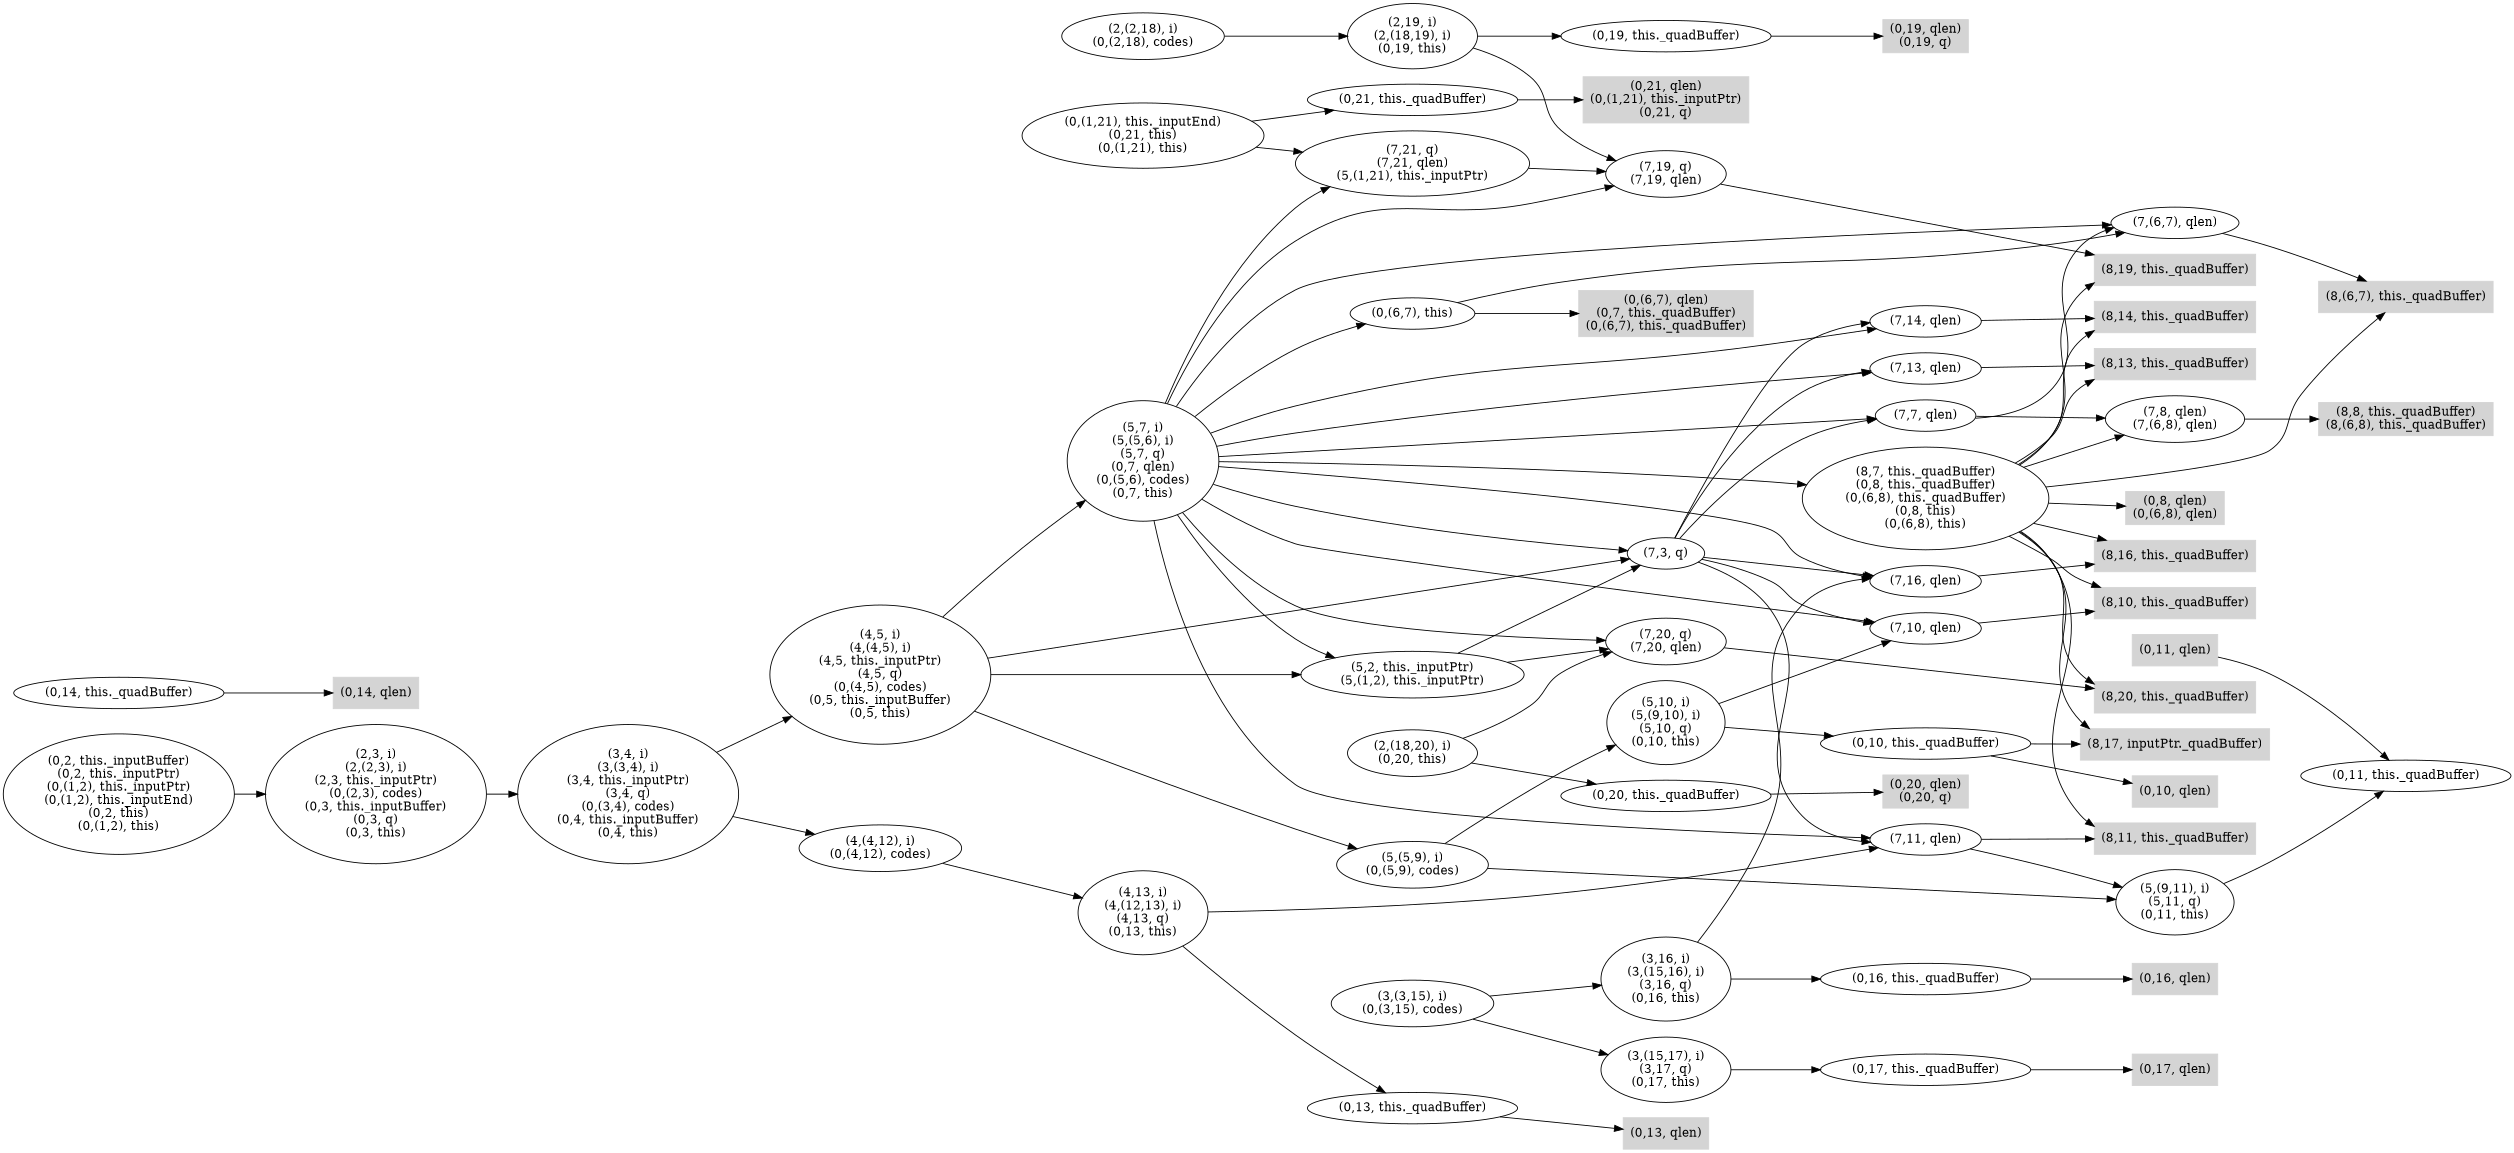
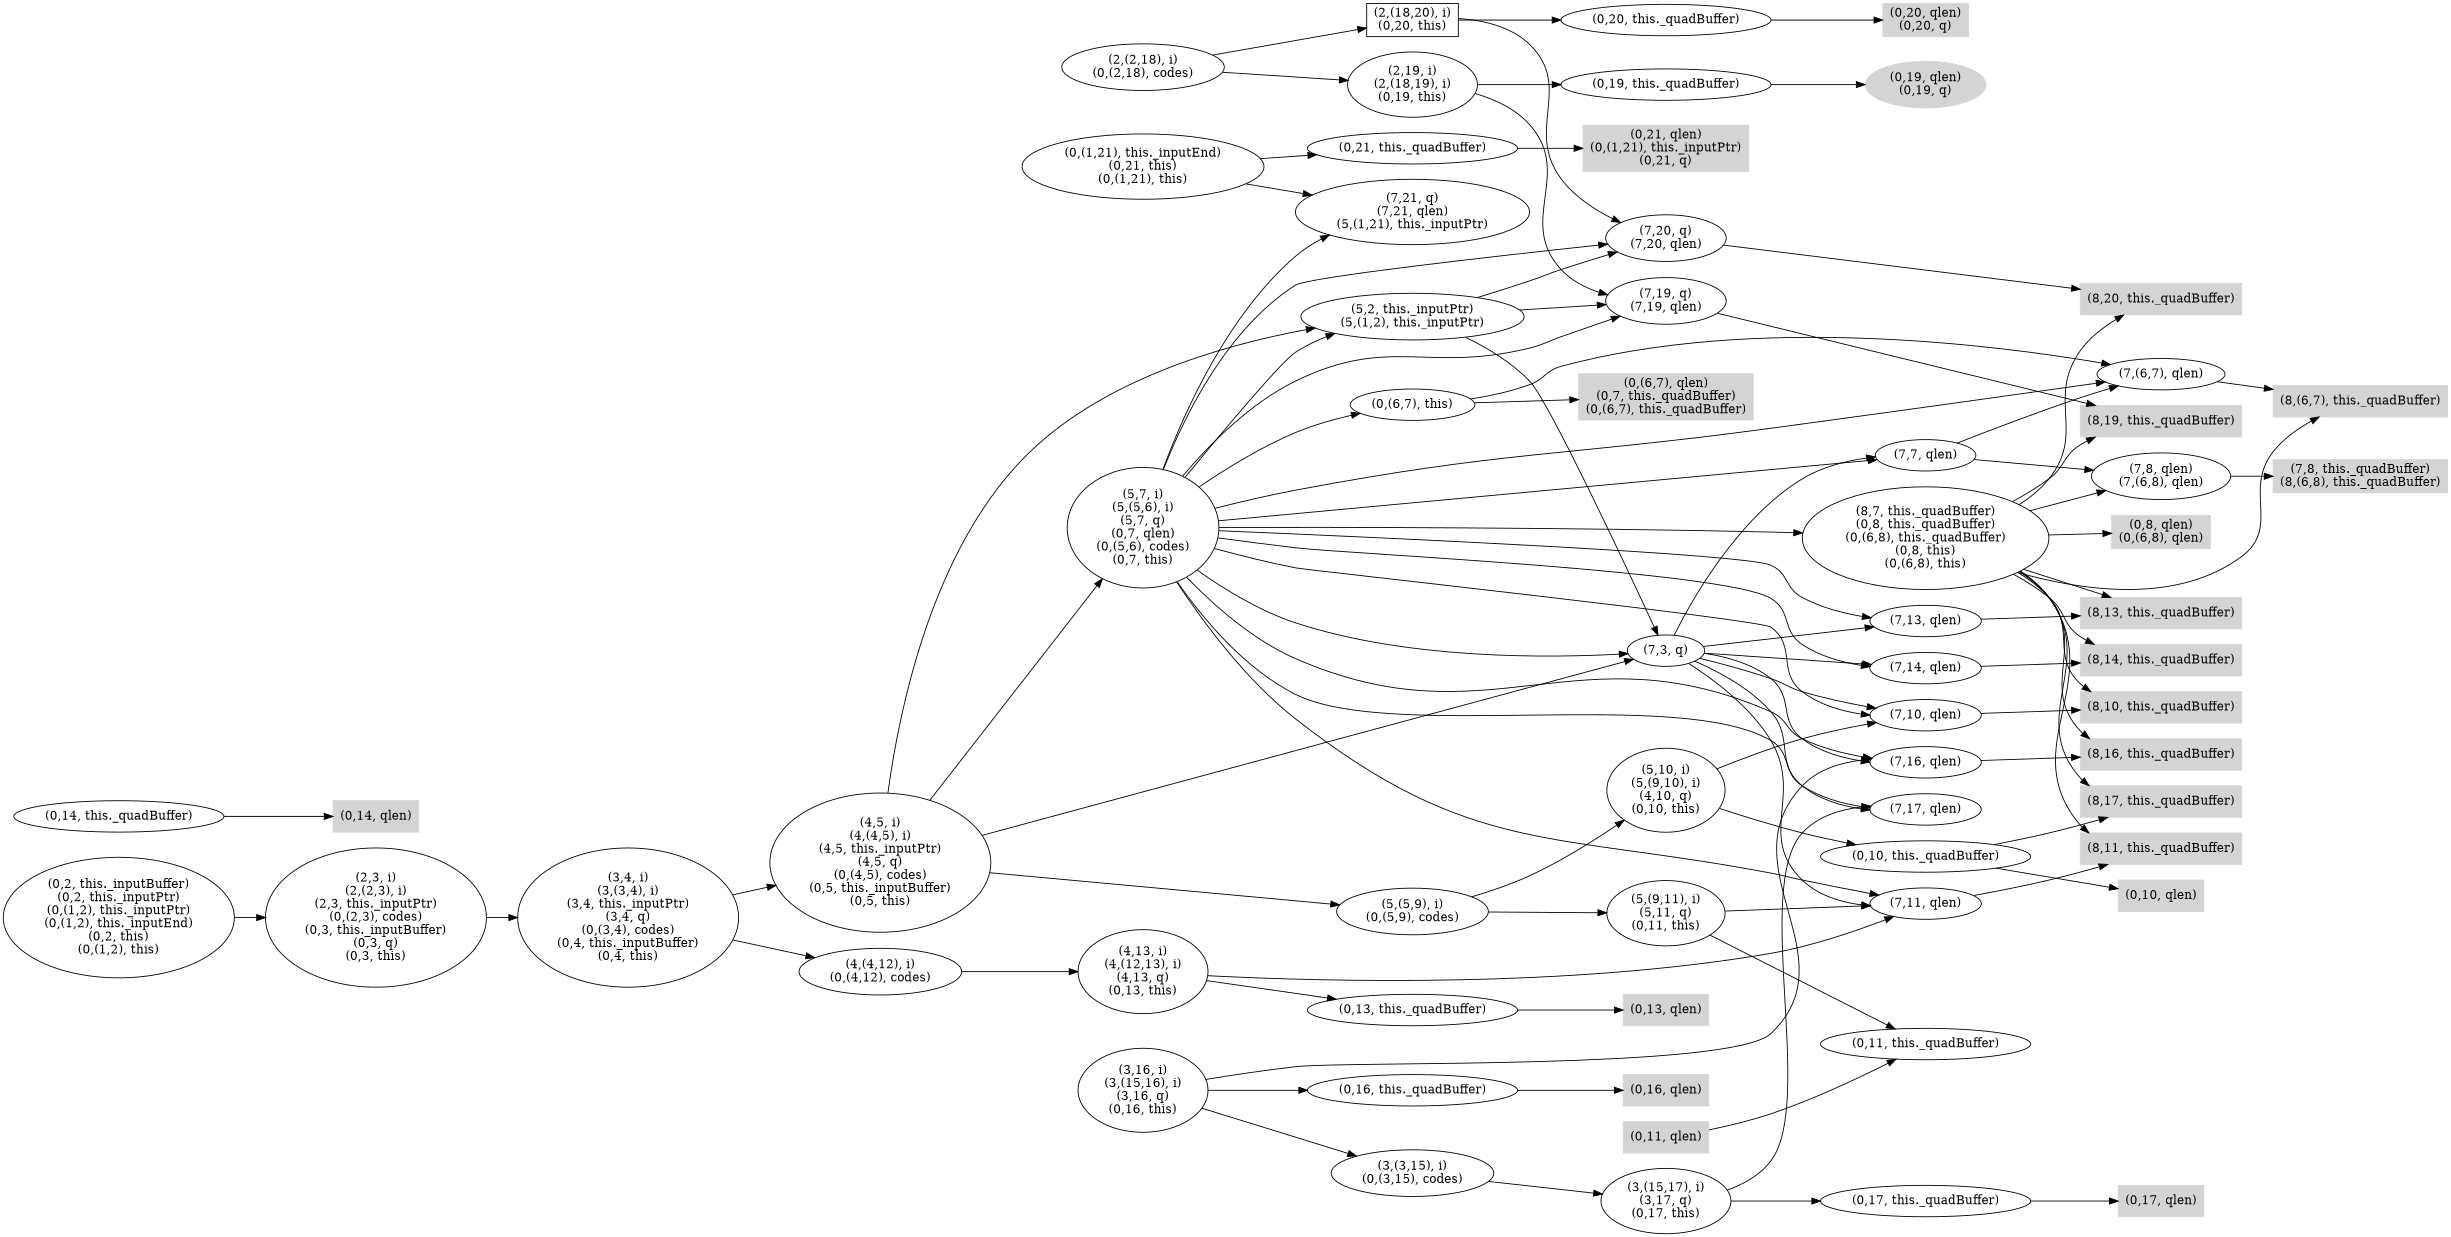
node "(0,19, qlen) (0,19, q)": shape box -> ellipse
edge "(2,(2,18), i) (0,(2,18), codes)" -> "(2,(18,20), i) (0,20, this)": added
edge "(7,21, q) (7,21, qlen) (5,(1,21), this._inputPtr)" -> "(7,19, q) (7,19, qlen)": now "(5,2, this._inputPtr) (5,(1,2), this._inputPtr)" -> "(7,19, q) (7,19, qlen)"
node "(8,8, this._quadBuffer) (8,(6,8), this._quadBuffer)": label "(8,8, this._quadBuffer) (8,(6,8), this._quadBuffer)" -> "(7,8, this._quadBuffer) (8,(6,8), this._quadBuffer)"
node "(5,10, i) (5,(9,10), i) (5,10, q) (0,10, this)": label "(5,10, i) (5,(9,10), i) (5,10, q) (0,10, this)" -> "(5,10, i) (5,(9,10), i) (4,10, q) (0,10, this)"
node "(8,17, inputPtr._quadBuffer)": label "(8,17, inputPtr._quadBuffer)" -> "(8,17, this._quadBuffer)"
node "(2,(18,20), i) (0,20, this)": shape ellipse -> box
node "(7,17, qlen)": added
edge "(7,11, qlen)" -> "(5,(9,11), i) (5,11, q) (0,11, this)": reversed
edge "(3,(3,15), i) (0,(3,15), codes)" -> "(3,16, i) (3,(15,16), i) (3,16, q) (0,16, this)": reversed
